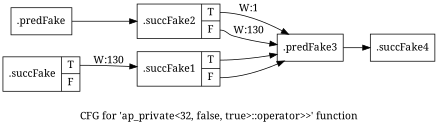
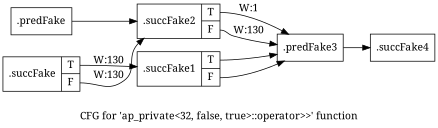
edge ".succFake" -> ".succFake2": added, label "W:130"
